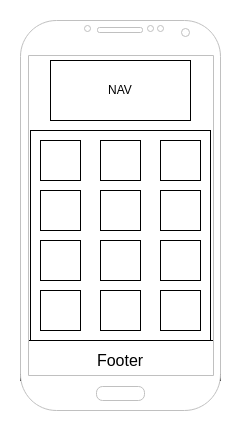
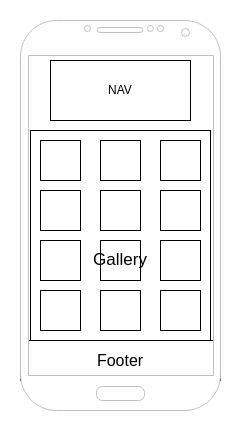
node "Gallery": added
